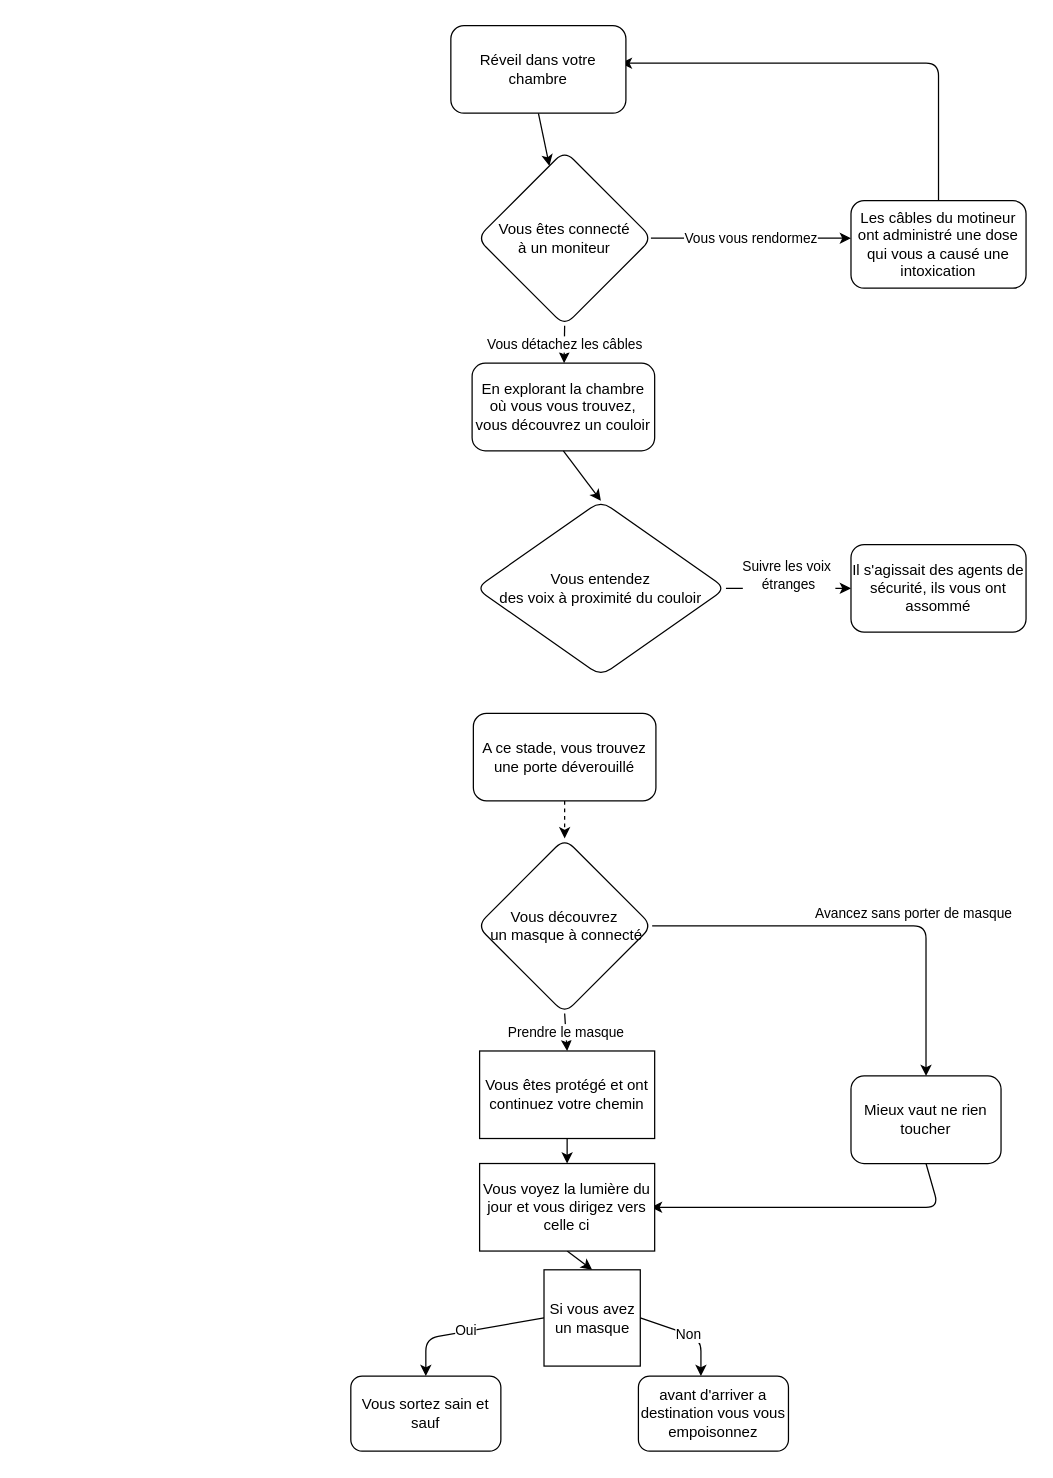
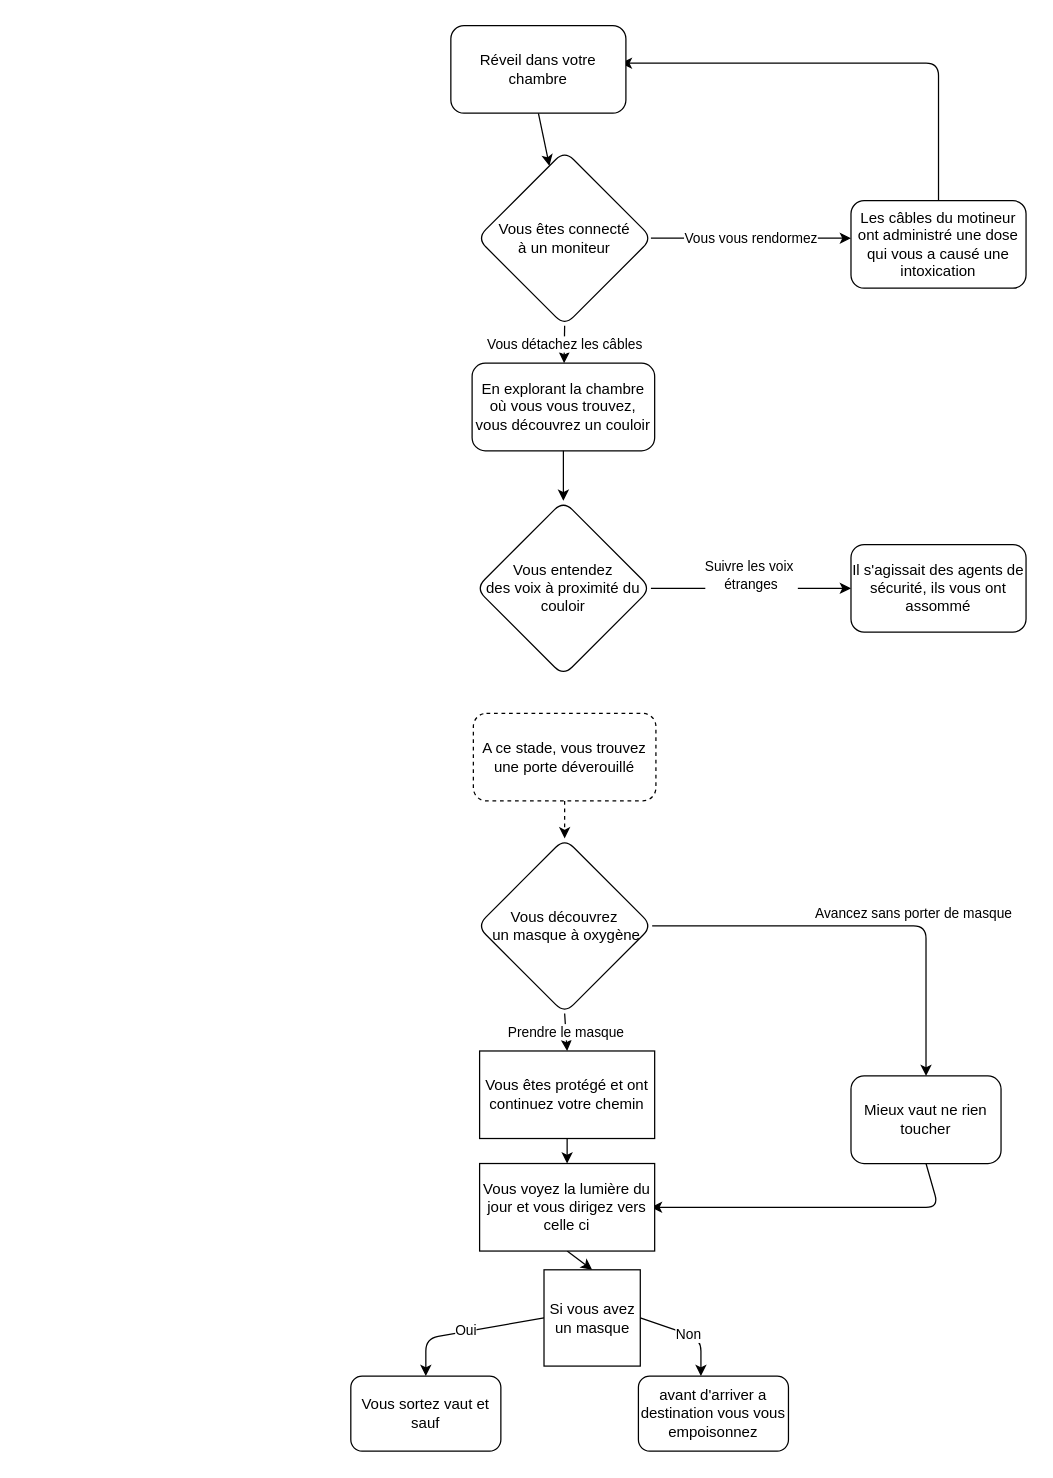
node "Vous entendez des voix à proximité du couloir": size 250x175 -> 175x175
node "A ce stade, vous trouvez une porte déverouillé": style solid -> dashed
node "Vous découvrez un masque à connecté": label "Vous découvrez un masque à connecté" -> "Vous découvrez un masque à oxygène"
node "Vous sortez sain et sauf": label "Vous sortez sain et sauf" -> "Vous sortez vaut et sauf"
